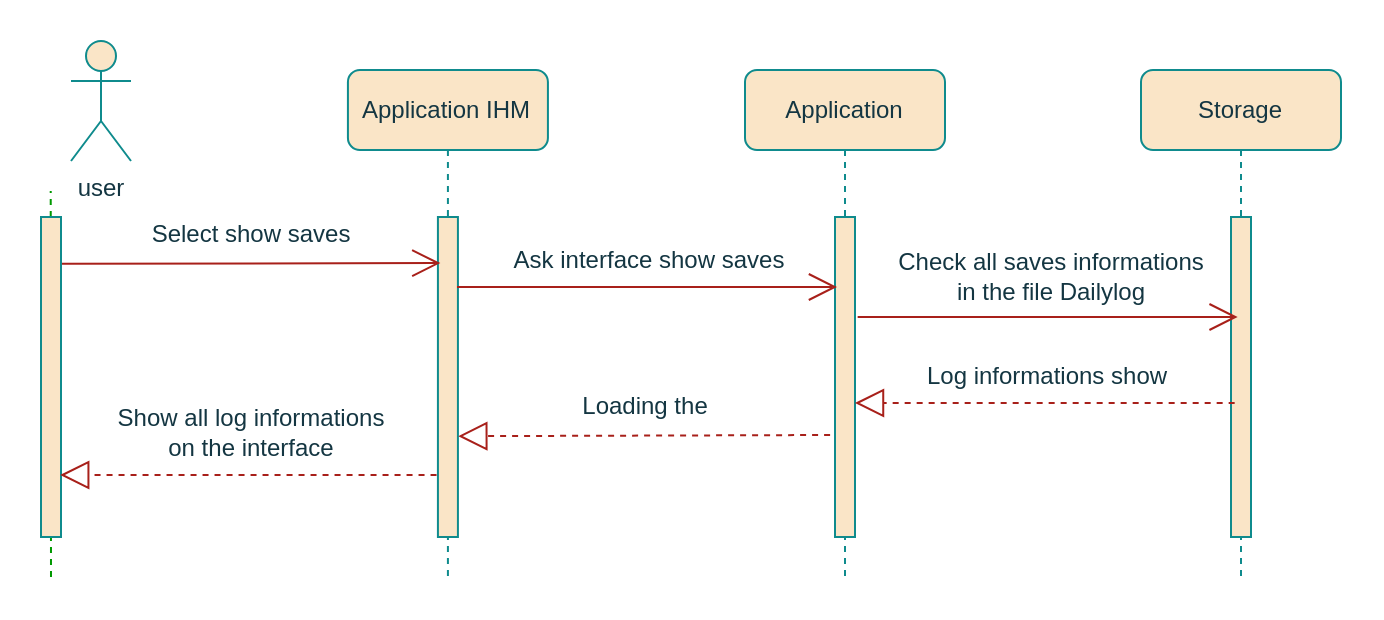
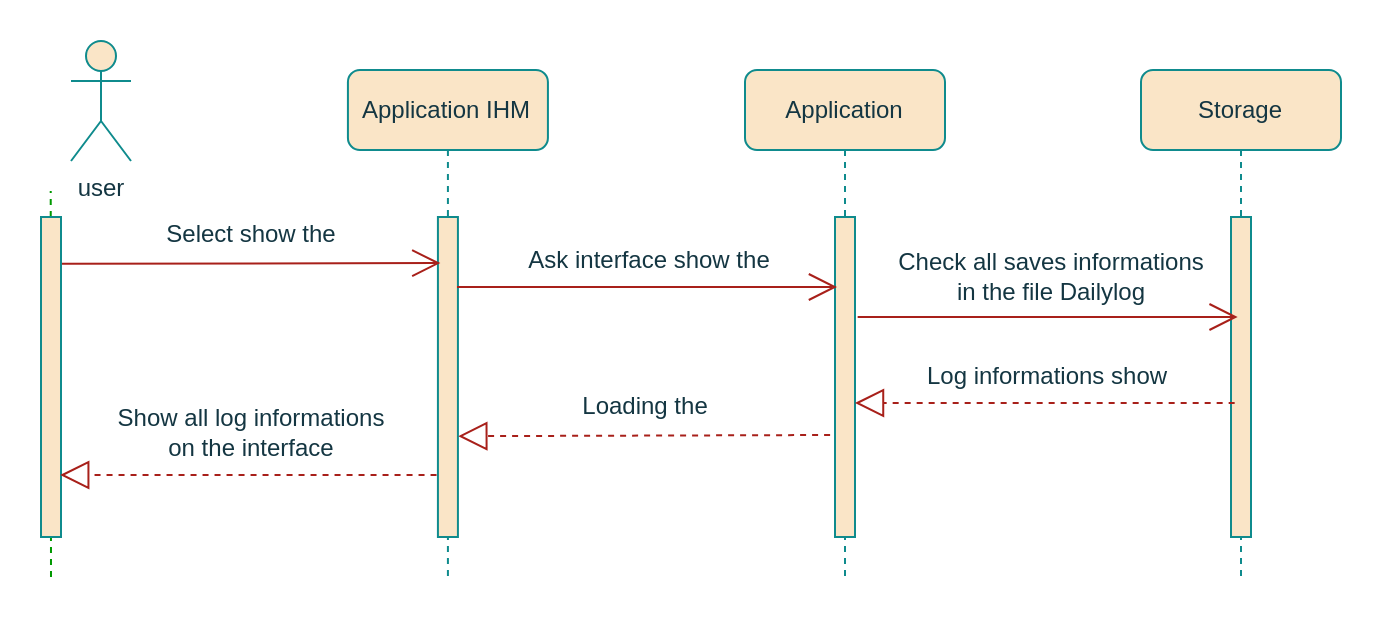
node "Select show saves": label "Select show saves" -> "Select show the"
node "Ask interface show saves": label "Ask interface show saves" -> "Ask interface show the"
